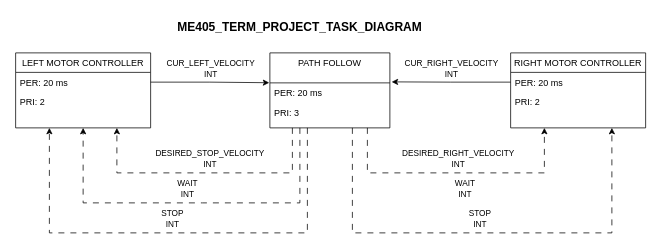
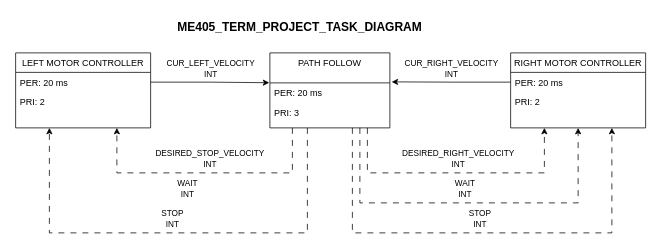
edge "PATH FOLLOW" -> "LEFT MOTOR CONTROLLER": removed
edge "PATH FOLLOW" -> "RIGHT MOTOR CONTROLLER": added
